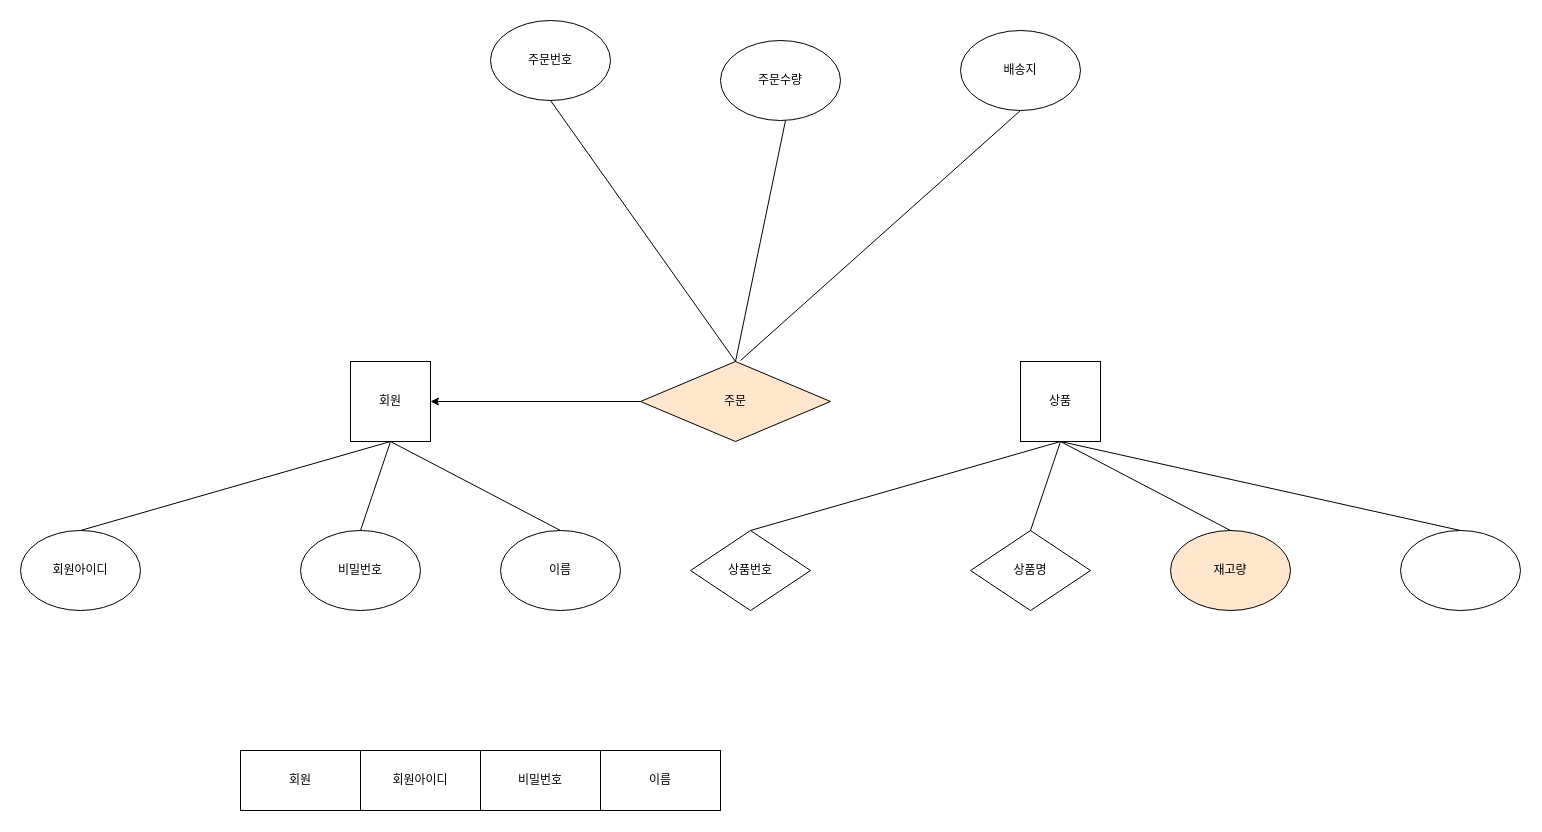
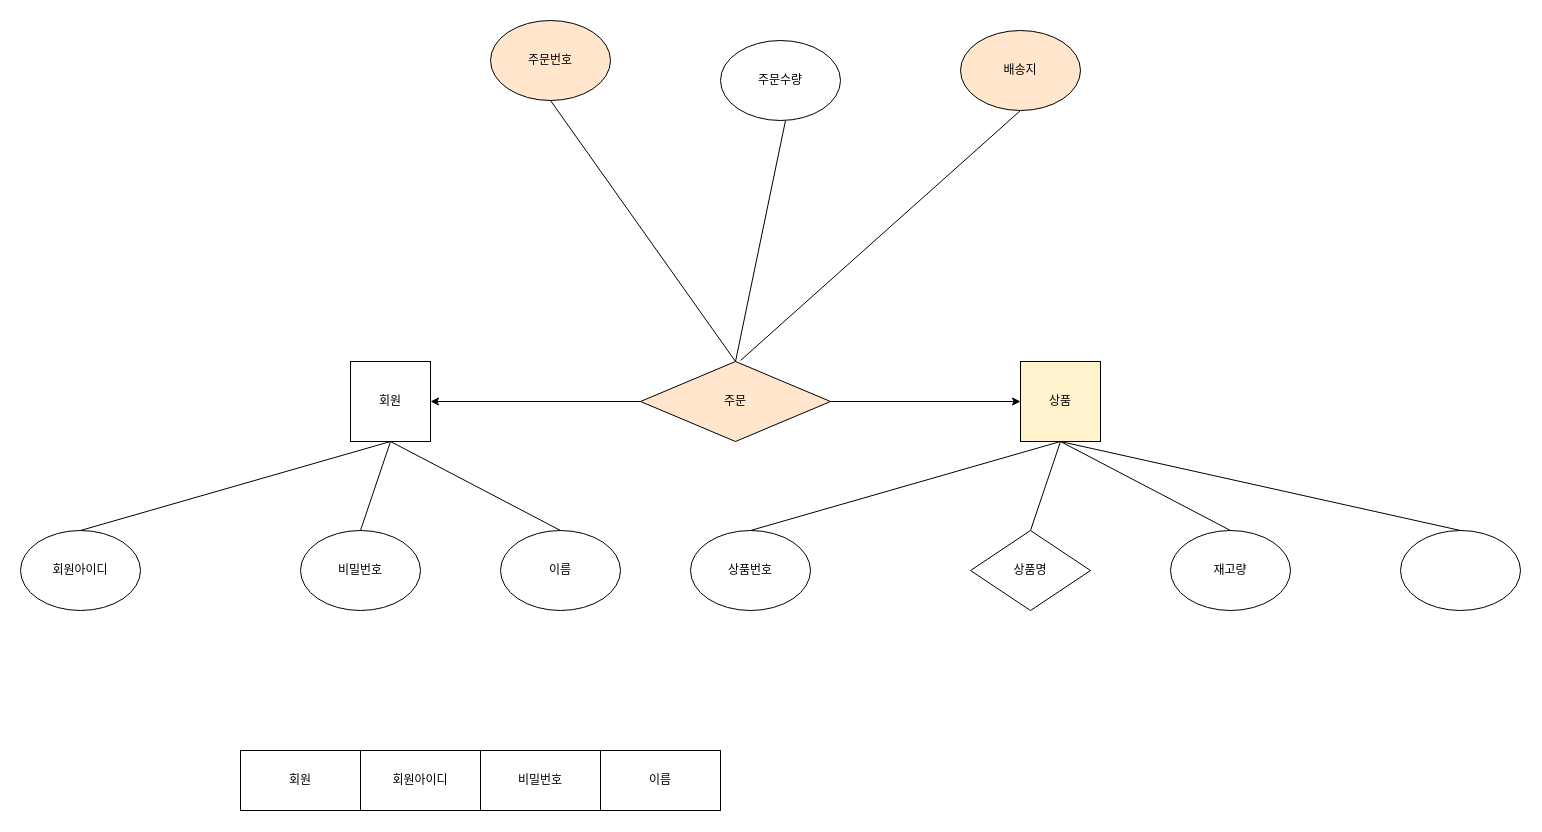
node "주문번호": fillcolor #ffffff -> #ffe6cc
node "배송지": fillcolor #ffffff -> #ffe6cc
edge "주문" -> "상품": added
node "상품": fillcolor #ffffff -> #fff2cc
node "상품번호": shape diamond -> ellipse
node "재고량": fillcolor #ffe6cc -> #ffffff
